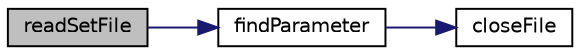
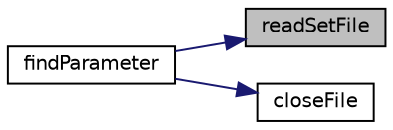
edge "readSetFile" -> "findParameter": reversed
